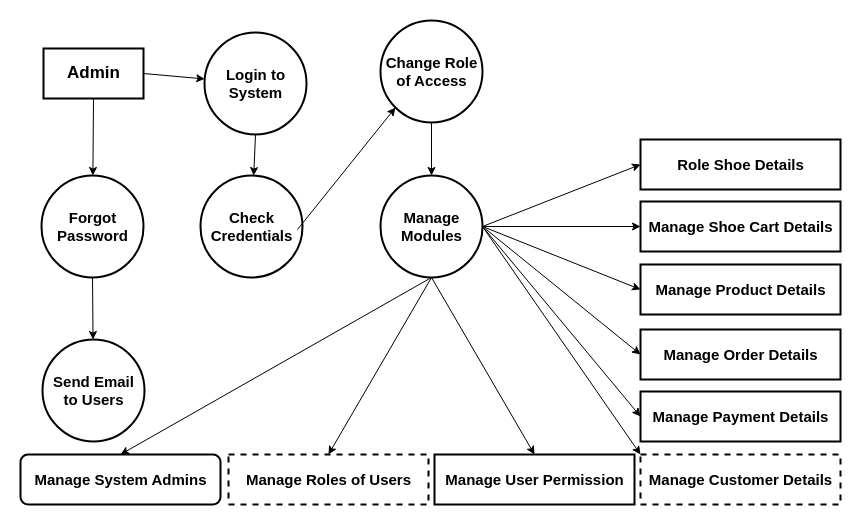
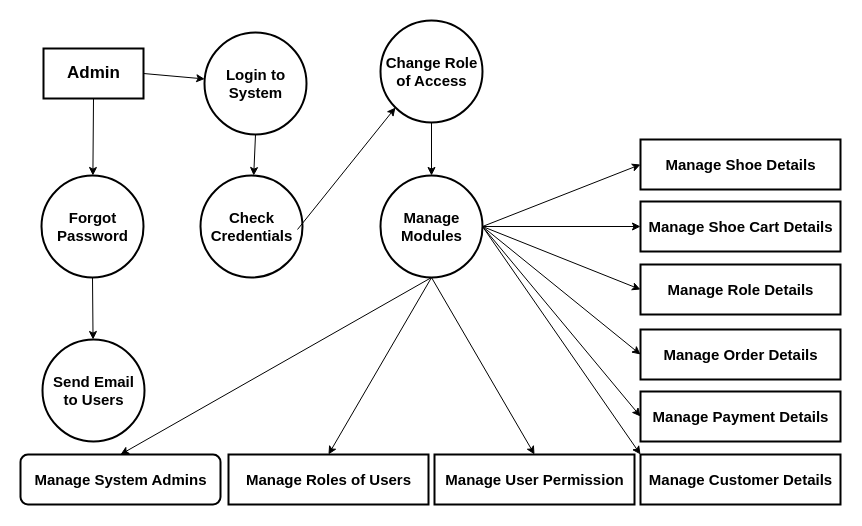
node "Role Shoe Details": label "Role Shoe Details" -> "Manage Shoe Details"
node "Manage Product Details": label "Manage Product Details" -> "Manage Role Details"
node "Manage Roles of Users": style dashed -> solid
node "Manage Customer Details": style dashed -> solid
